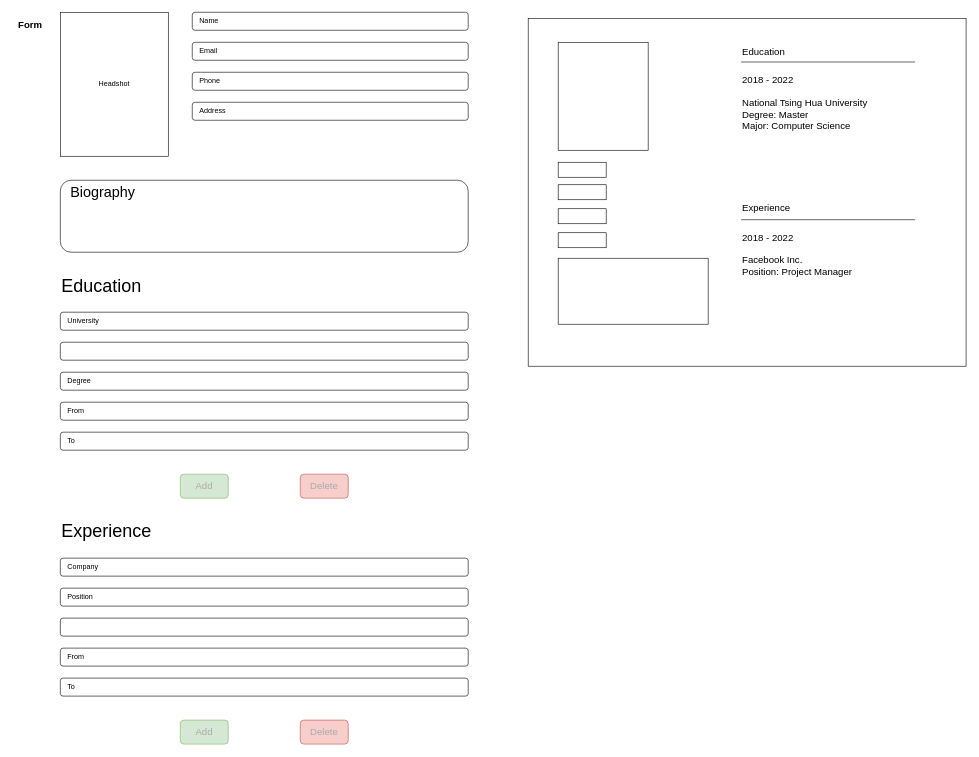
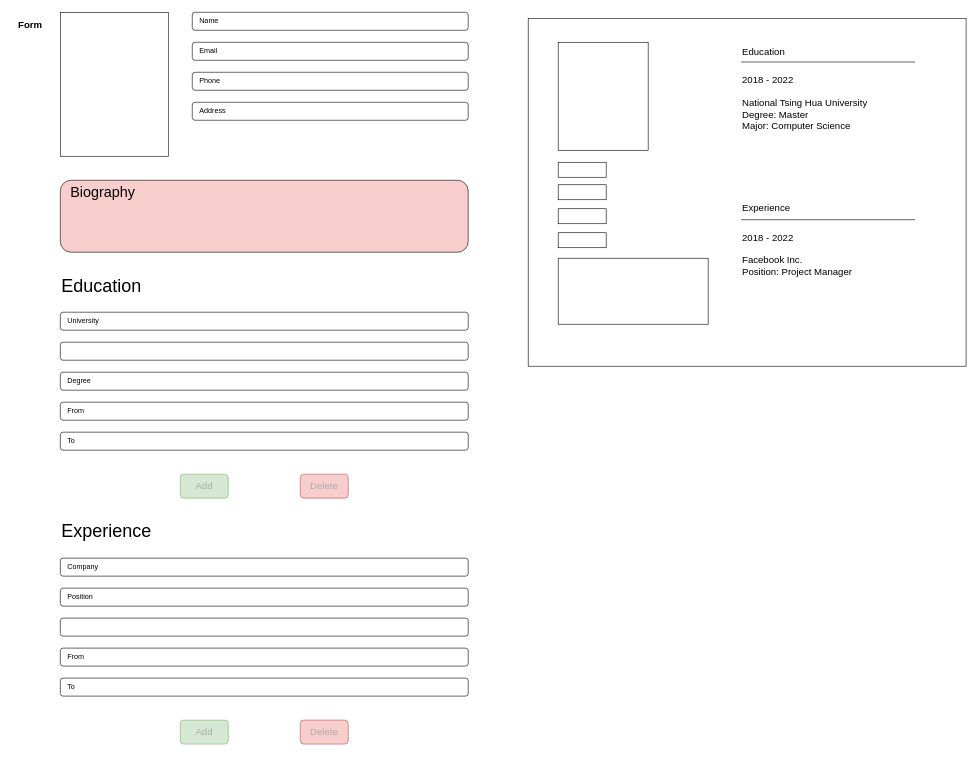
node "Headshot": removed
node "Biography": fillcolor #ffffff -> #f8cecc
